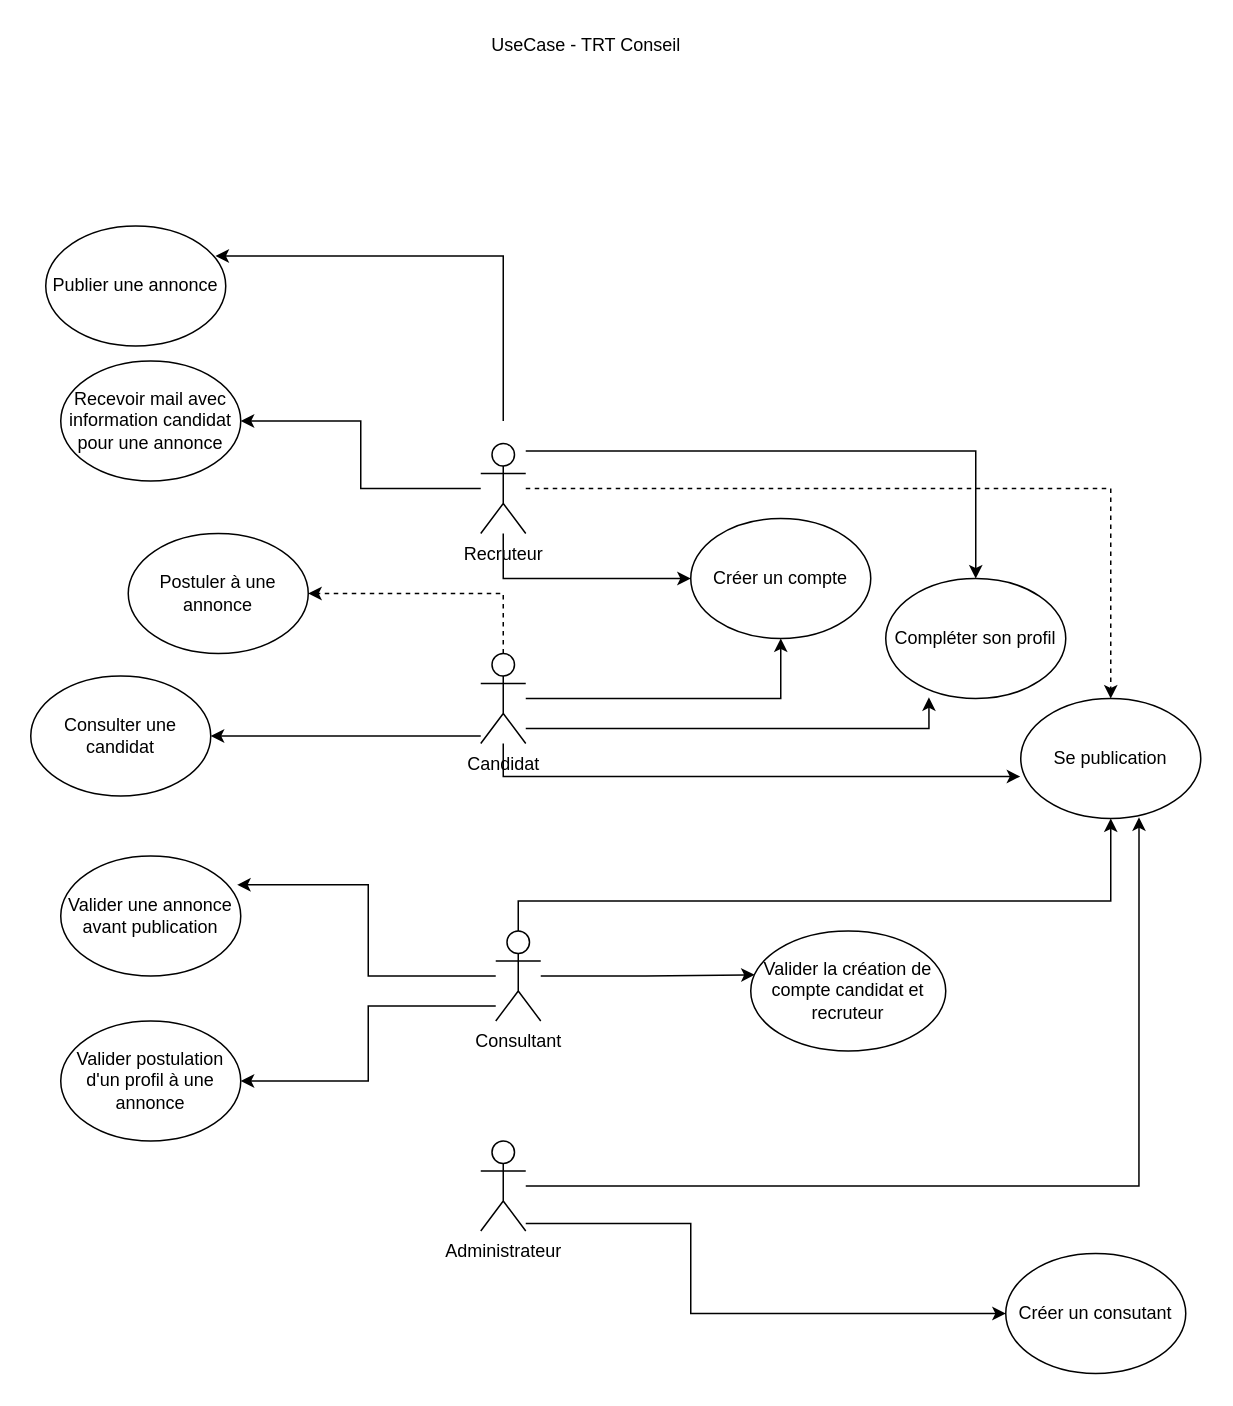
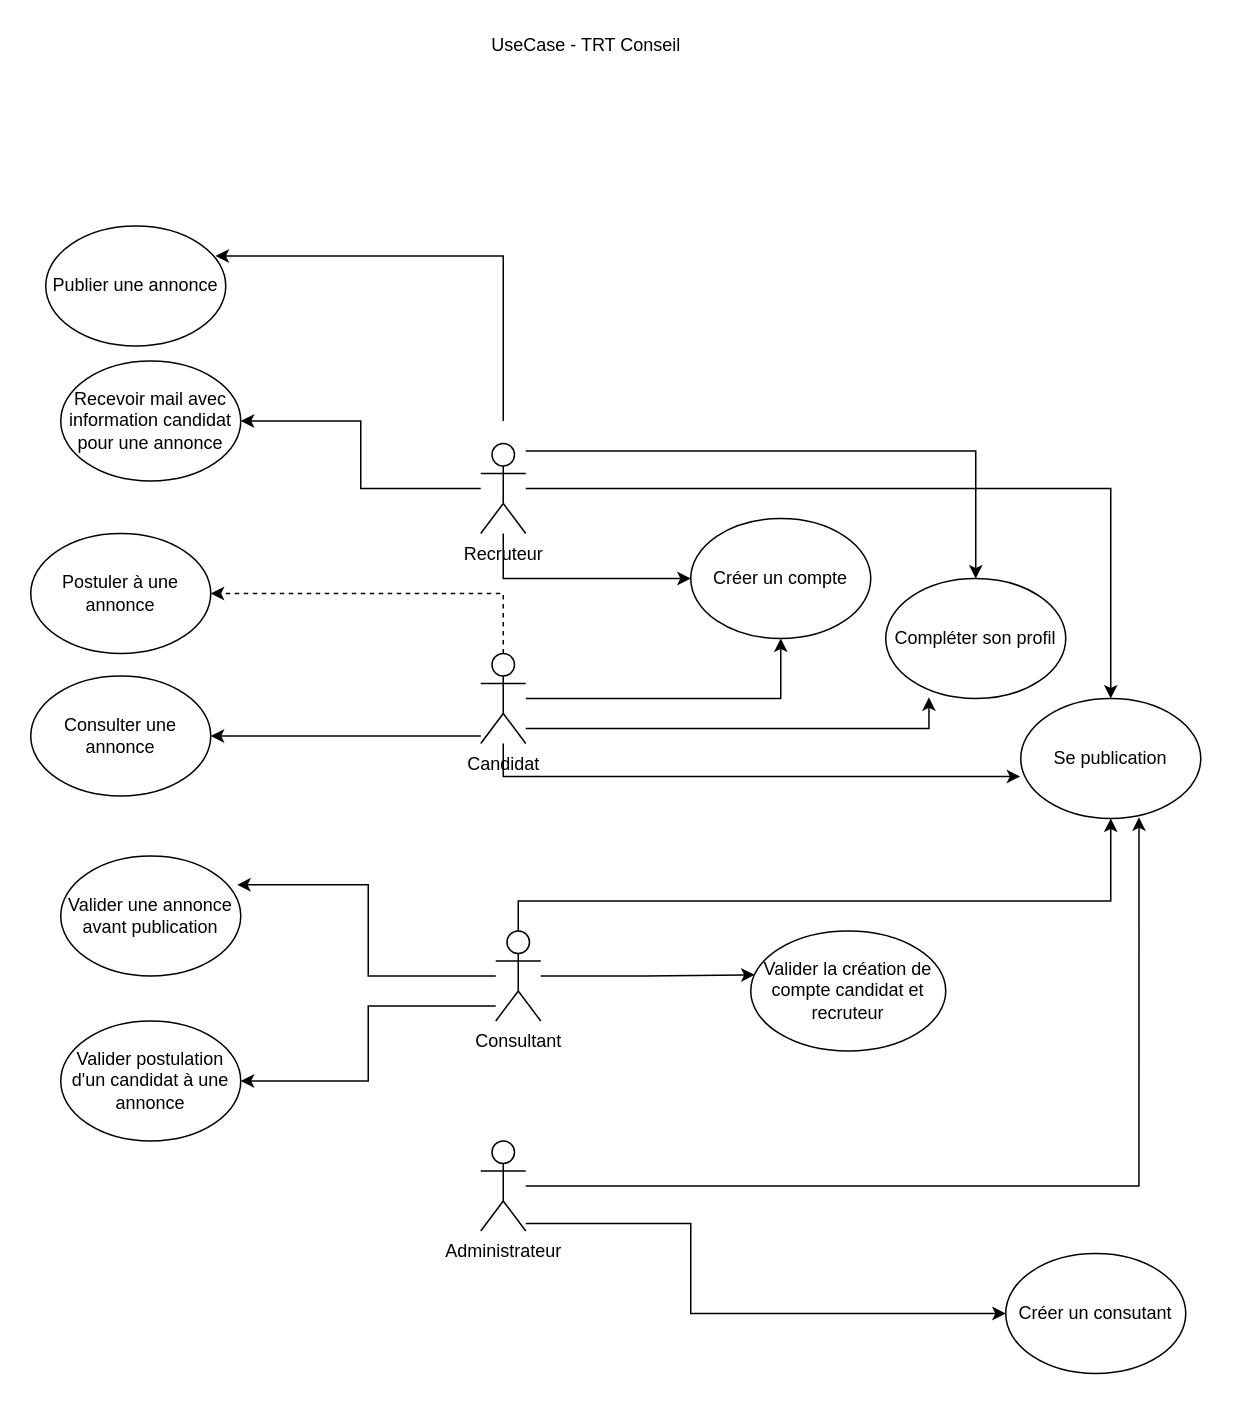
edge "Recruteur" -> "Se publication": style dashed -> solid
node "Postuler à une annonce": moved (218, 593) -> (121, 593)
node "Consulter une candidat": label "Consulter une candidat" -> "Consulter une annonce"
node "Valider postulation d'un profil à une annonce": label "Valider postulation d'un profil à une annonce" -> "Valider postulation d'un candidat à une annonce"
